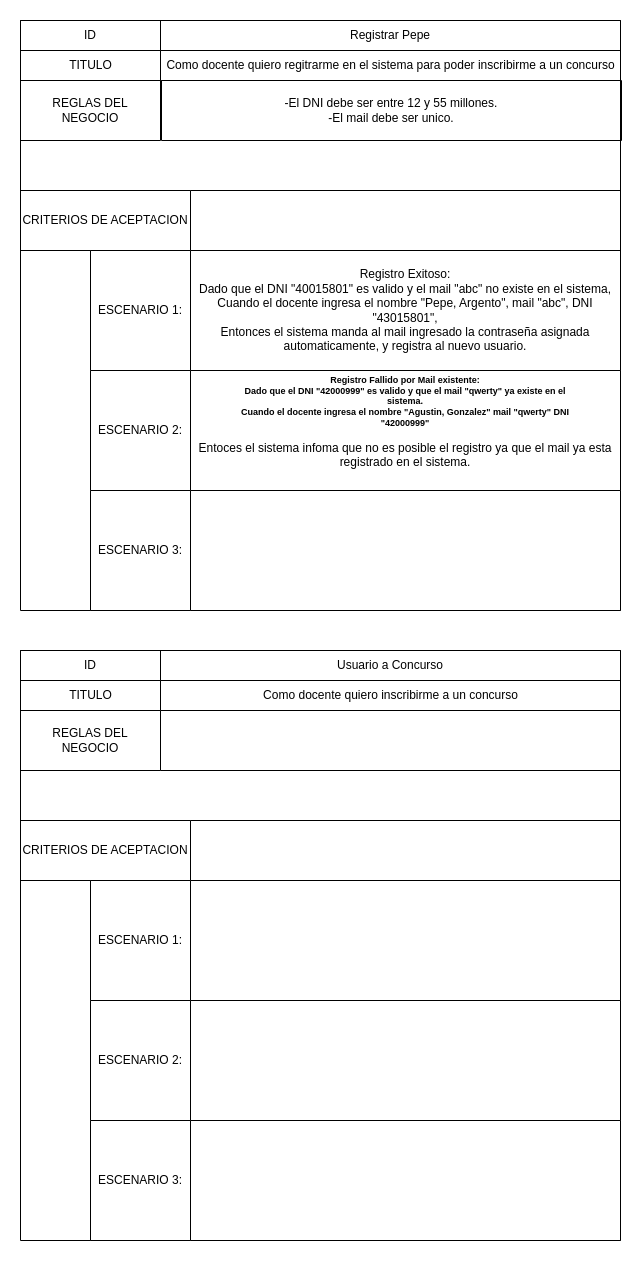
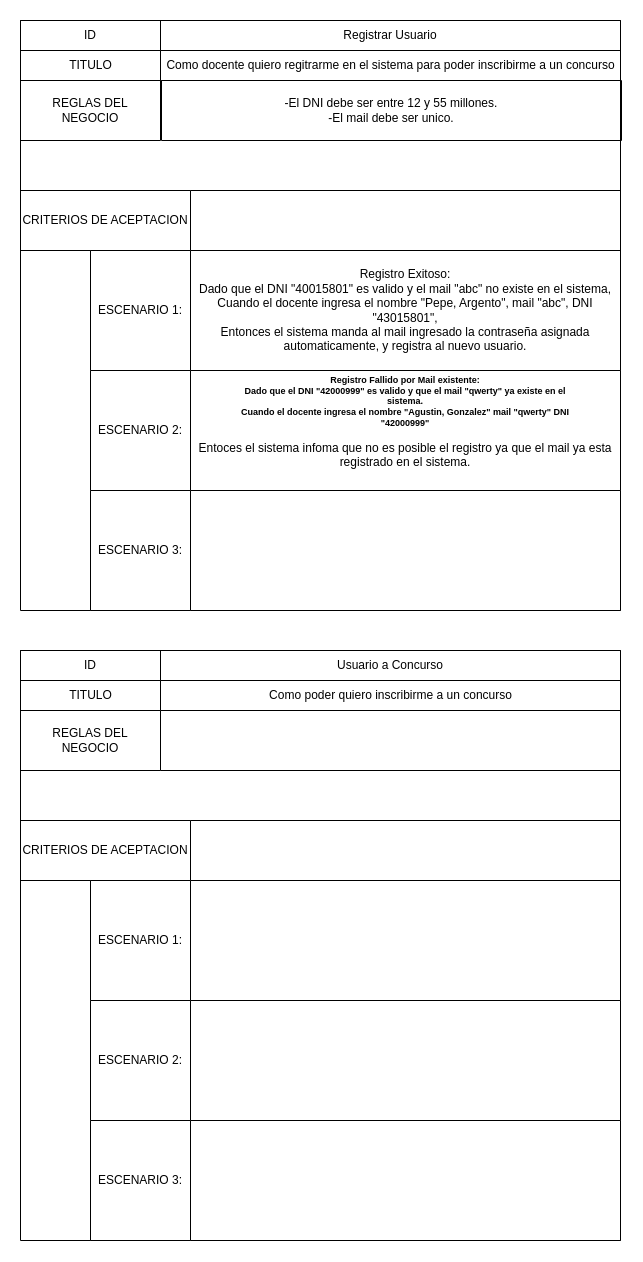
node "Registrar Pepe": label "Registrar Pepe" -> "Registrar Usuario"
node "Como docente quiero inscribirme a un concurso": label "Como docente quiero inscribirme a un concurso" -> "Como poder quiero inscribirme a un concurso"
